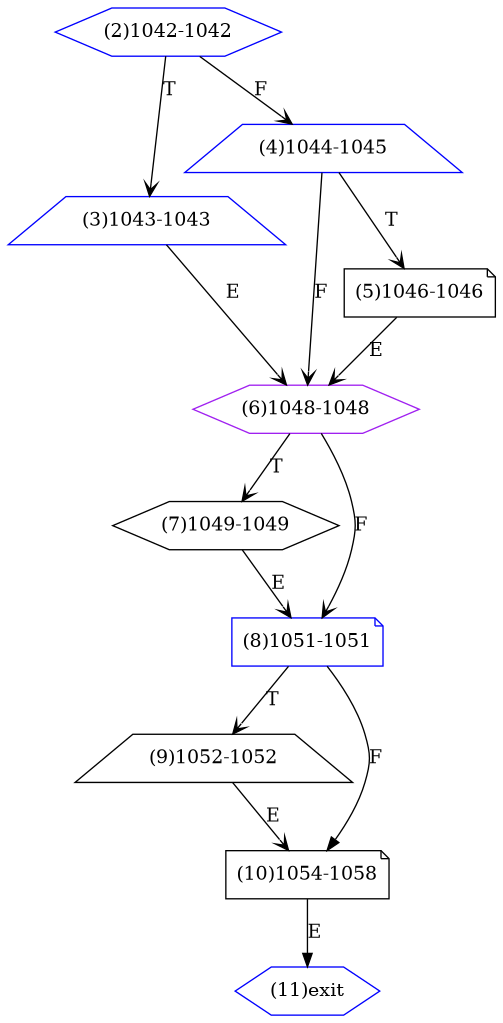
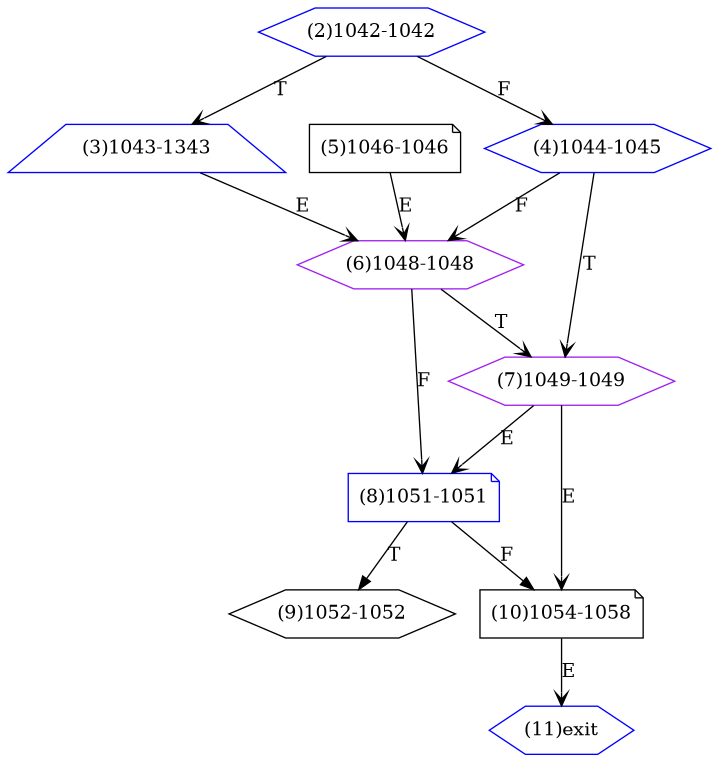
node "(4)1044-1045": shape trapezium -> hexagon
edge "(4)1044-1045" -> "(5)1046-1046": now "(4)1044-1045" -> "(7)1049-1049"
node "(3)1043-1043": label "(3)1043-1043" -> "(3)1043-1343"
node "(7)1049-1049": color black -> purple
edge "(8)1051-1051" -> "(9)1052-1052": arrowhead vee -> normal
node "(9)1052-1052": shape trapezium -> hexagon
edge "(9)1052-1052" -> "(10)1054-1058": now "(7)1049-1049" -> "(10)1054-1058"
edge "(10)1054-1058" -> "(11)exit": arrowhead normal -> vee
